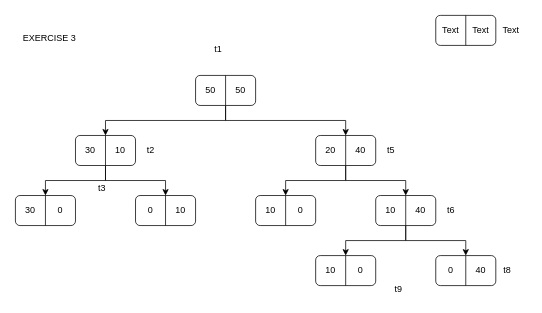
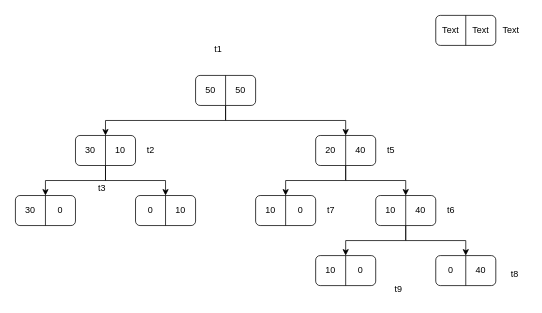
node "EXERCISE 3": removed
node "t7": added
node "t8": moved (507, 270) -> (514, 274)
